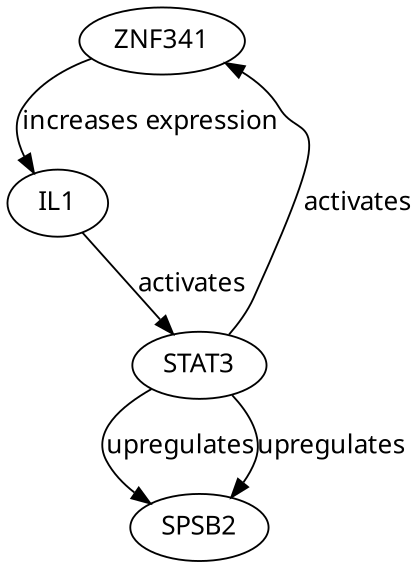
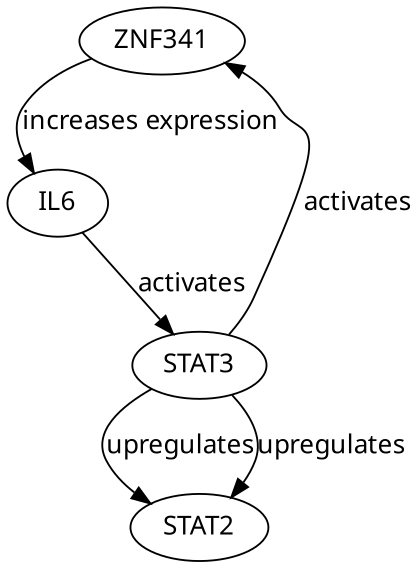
node "IL1": label "IL1" -> "IL6"
node "SPSB2": label "SPSB2" -> "STAT2"
